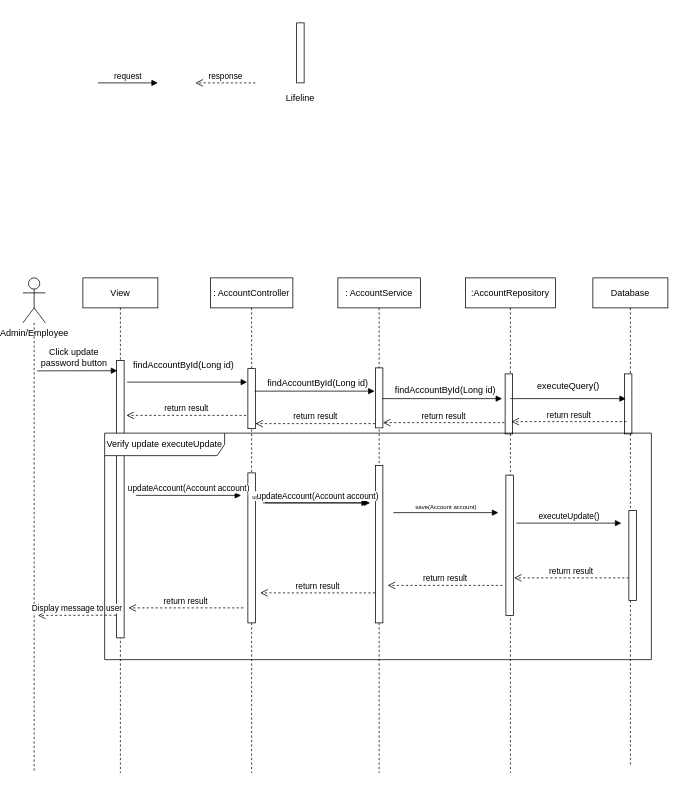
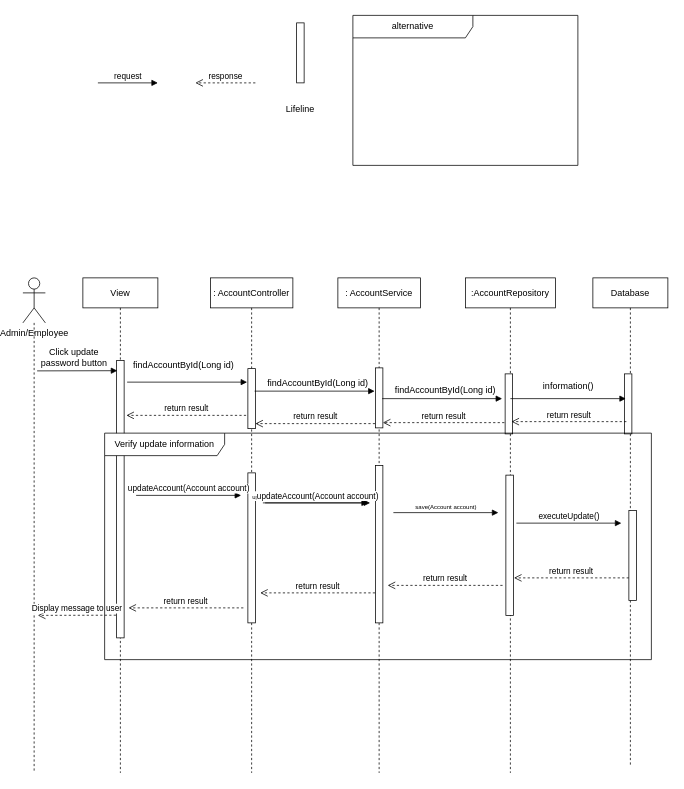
node "alternative": added
node "Lifeline": moved (300, 98) -> (300, 109)
node "executeQuery()": label "executeQuery()" -> "information()"
node "Verify update executeUpdate": label "Verify update executeUpdate" -> "Verify update information"
